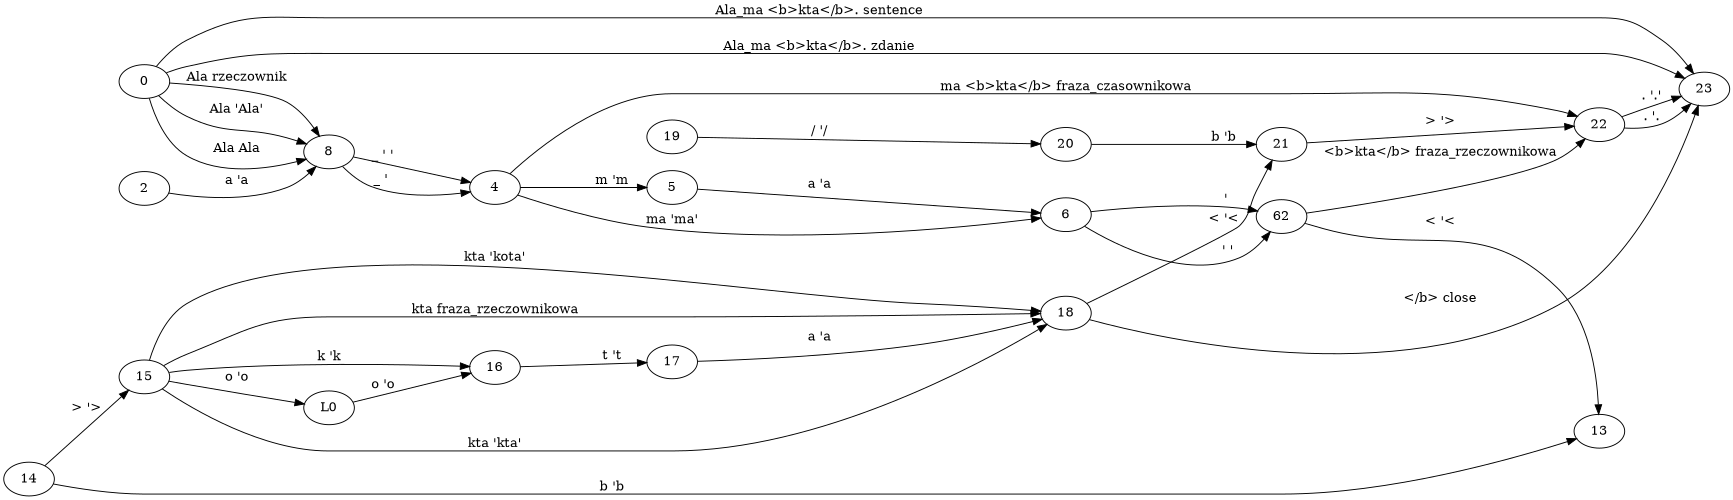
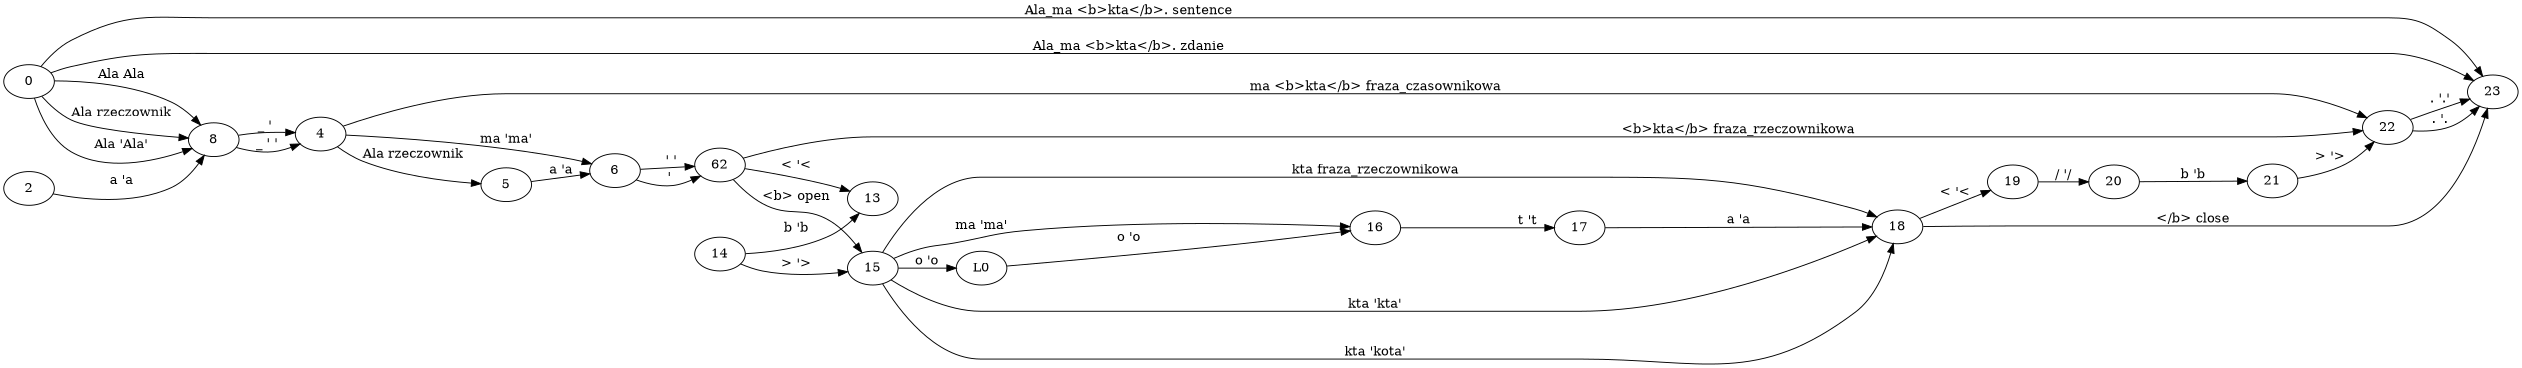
edge "4" -> "5": label "m 'm" -> "Ala rzeczownik"
edge "62" -> "15": added, label "<b> open"
edge "18" -> "21": now "18" -> "19"
edge "15" -> "16": label "k 'k" -> "ma 'ma'"
